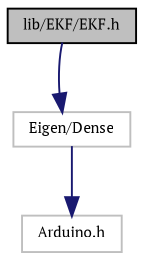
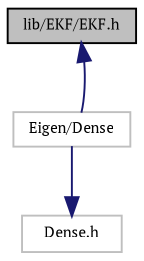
edge "lib/EKF/EKF.h" -> "Eigen/Dense": reversed
node "Arduino.h": label "Arduino.h" -> "Dense.h"
